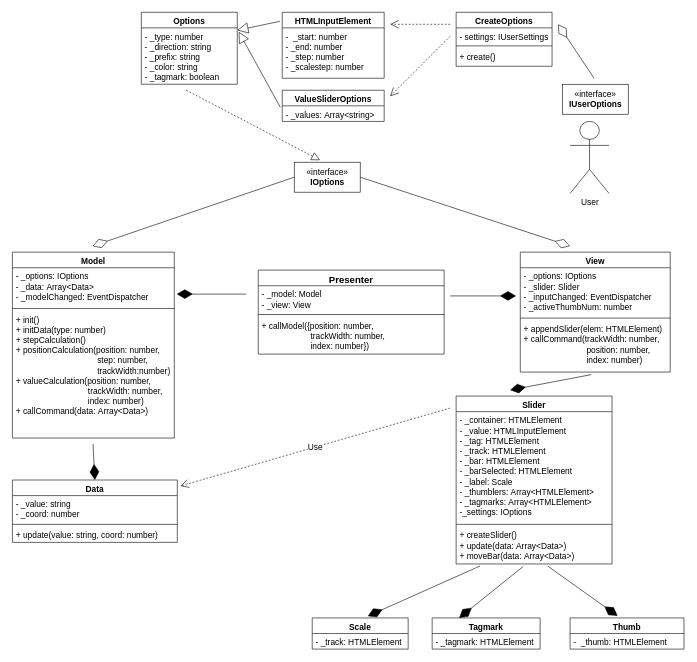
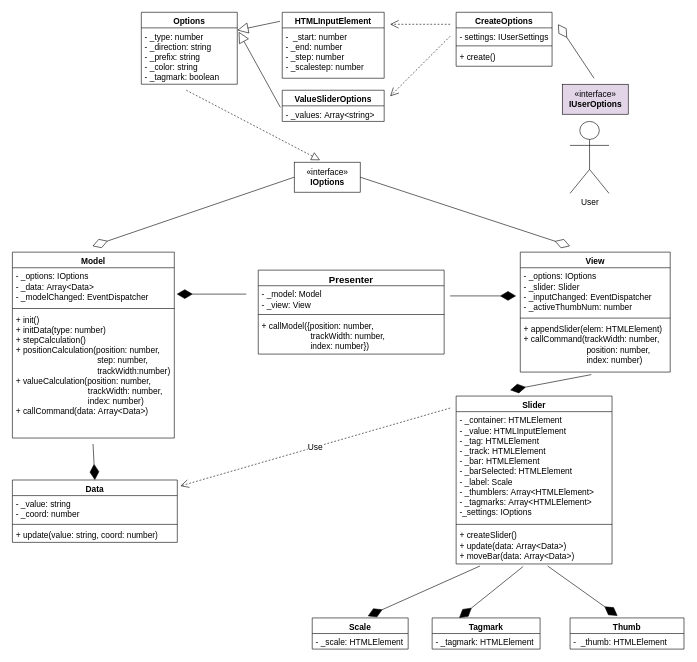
node "«interface» IUserOptions": fillcolor #ffffff -> #e1d5e7
node "- _track: HTMLElement": label "- _track: HTMLElement" -> "- _scale: HTMLElement"
